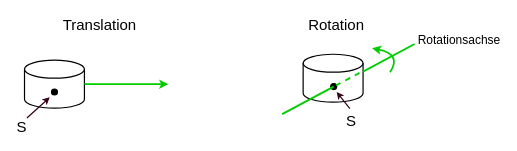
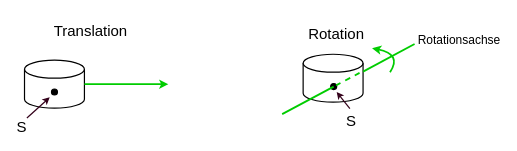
node "Translation": moved (99, 24) -> (90, 30)
node "Rotation": moved (336, 24) -> (336, 33)
